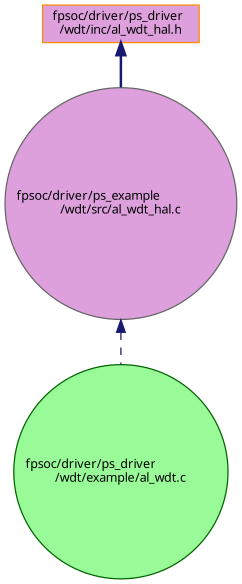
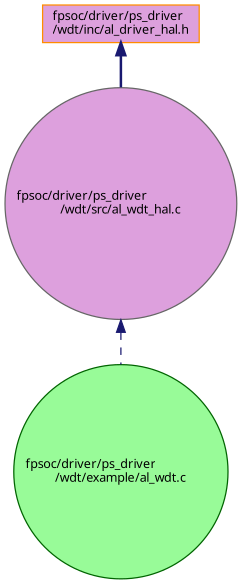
node "fpsoc/driver/ps_driver /wdt/inc/al_wdt_hal.h": label "fpsoc/driver/ps_driver /wdt/inc/al_wdt_hal.h" -> "fpsoc/driver/ps_driver /wdt/inc/al_driver_hal.h"
node "fpsoc/driver/ps_example /wdt/src/al_wdt_hal.c": label "fpsoc/driver/ps_example /wdt/src/al_wdt_hal.c" -> "fpsoc/driver/ps_driver /wdt/src/al_wdt_hal.c"
